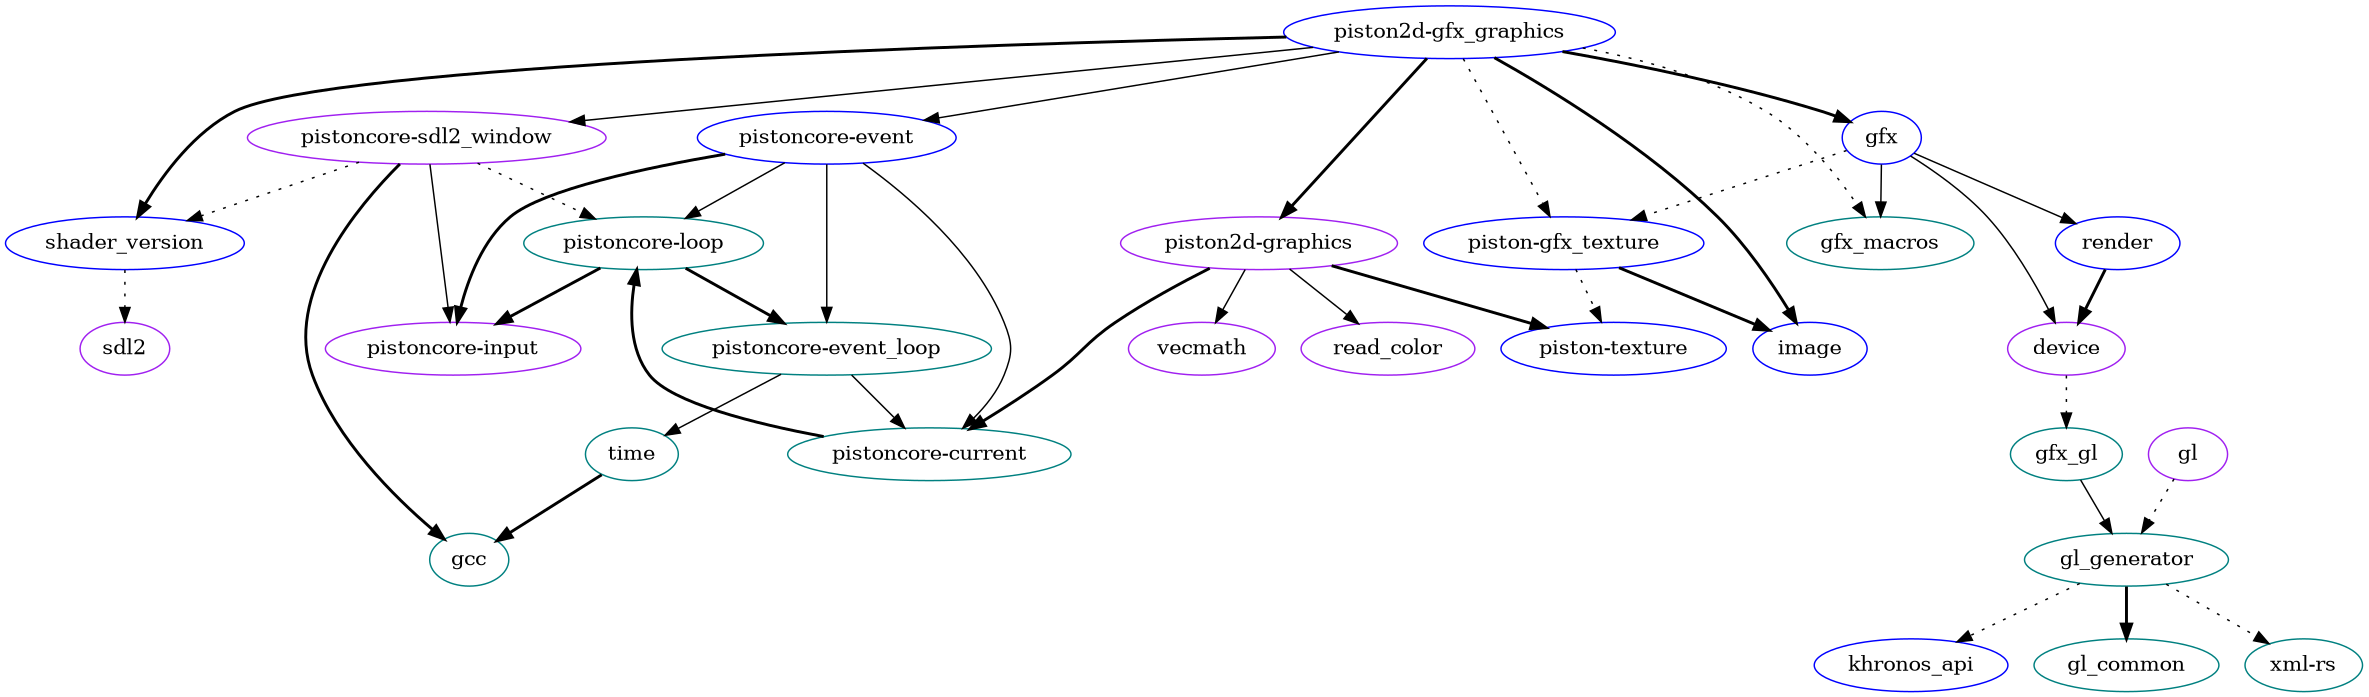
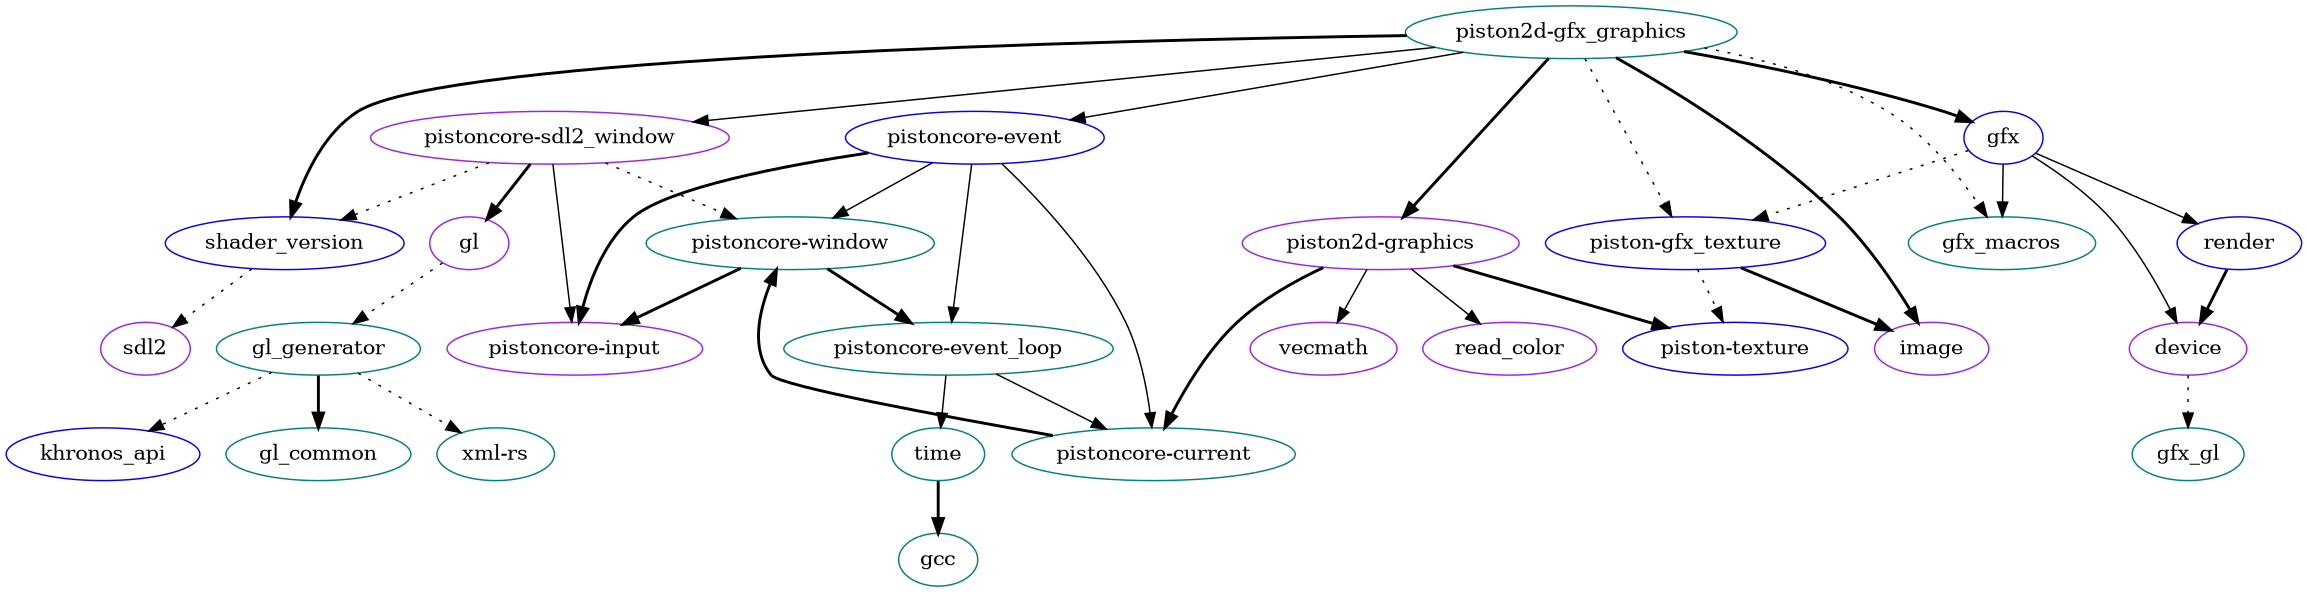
node "piston2d-gfx_graphics": color blue -> teal
node "pistoncore-loop": label "pistoncore-loop" -> "pistoncore-window"
node "image": color blue -> purple
edge "pistoncore-sdl2_window" -> "gcc": now "pistoncore-sdl2_window" -> "gl"
edge "gfx_gl" -> "gl_generator": removed
